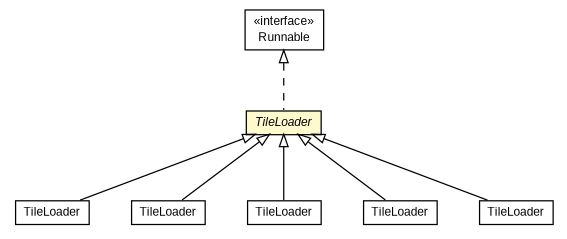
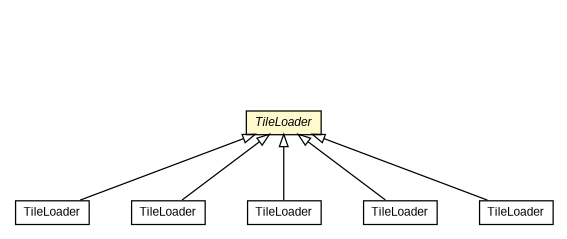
node "Runnable": removed
